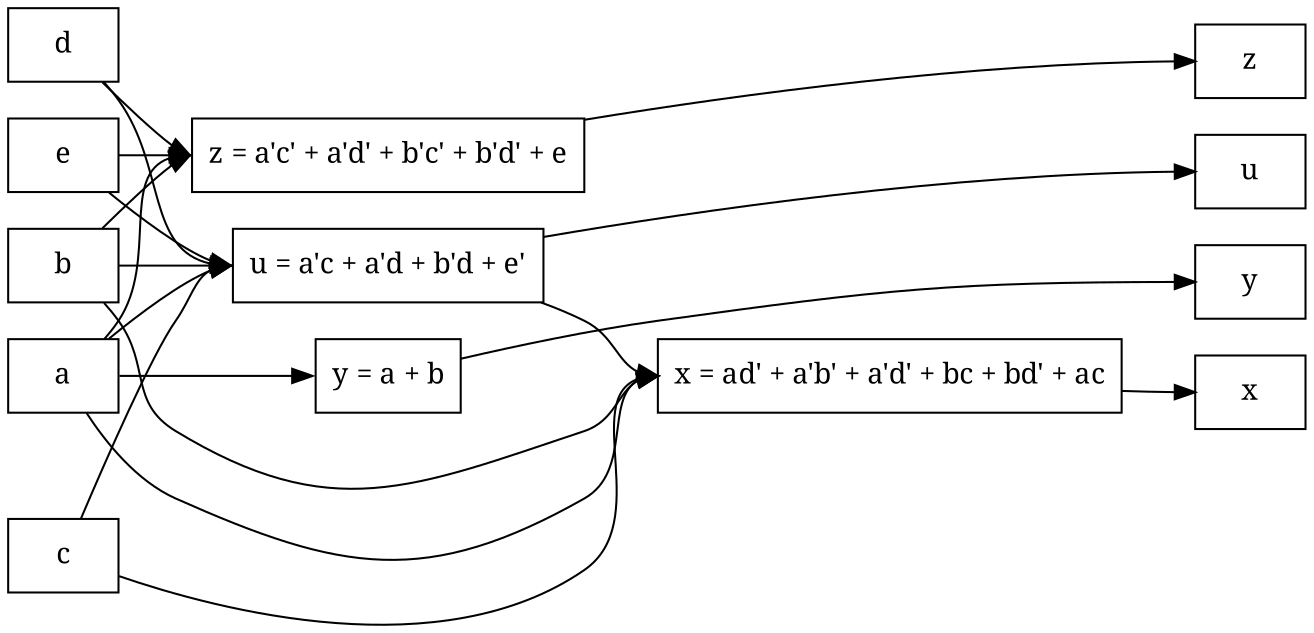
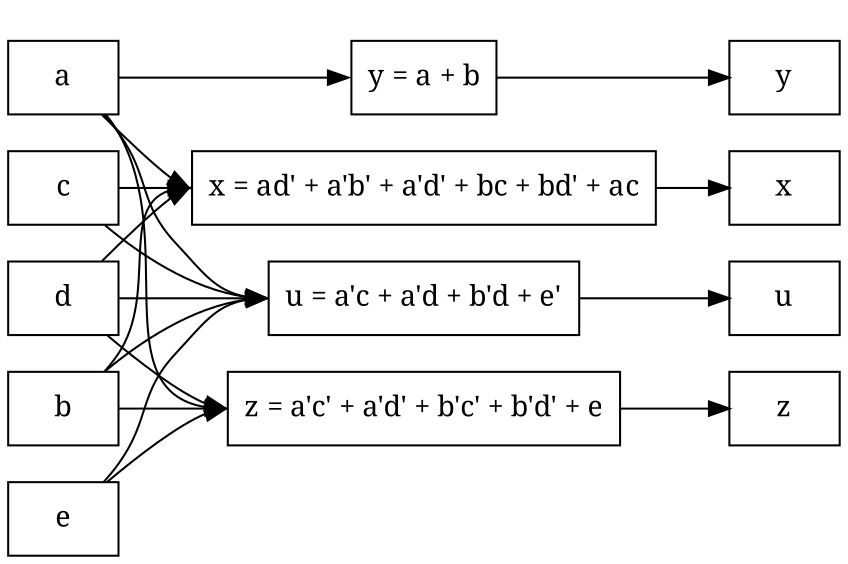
edge "u = a'c + a'd + b'd + e'" -> "x = ad' + a'b' + a'd' + bc + bd' + ac": now "d" -> "x = ad' + a'b' + a'd' + bc + bd' + ac"
